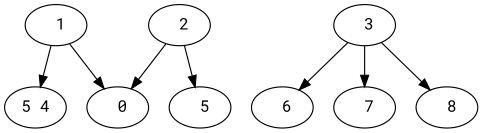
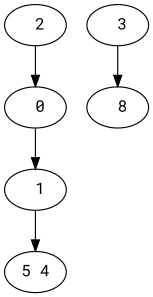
edge "1" -> "0": reversed
node "5": removed
node "6": removed
node "7": removed
